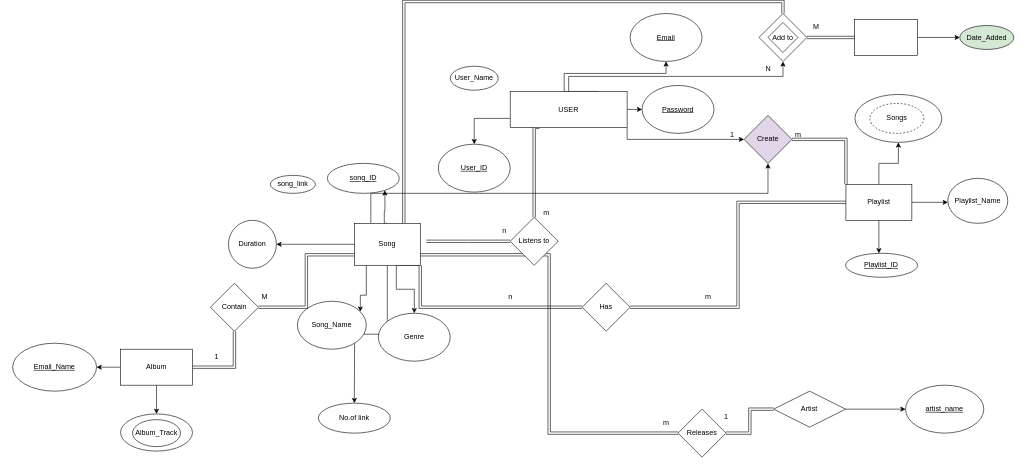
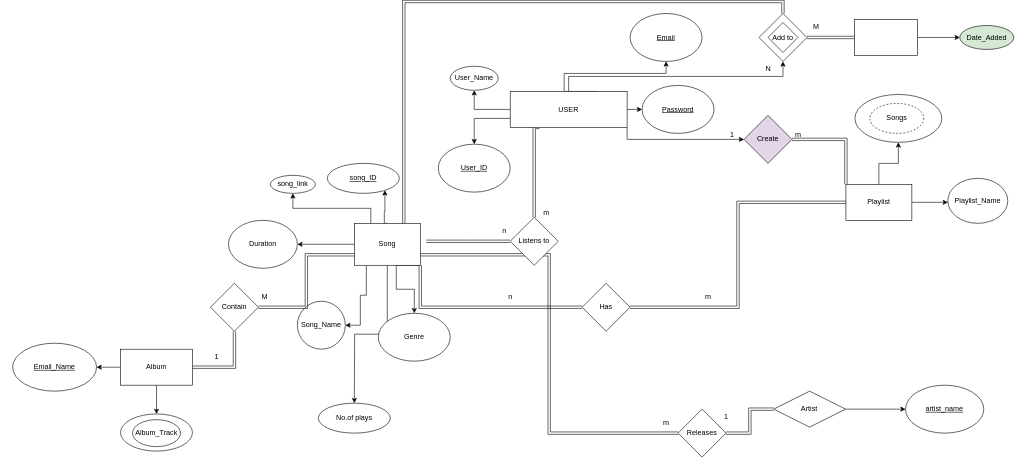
edge "USER" -> "User_Name": added
edge "Song" -> "Create": now "Song" -> "song_link"
node "Duration": size 48x48 -> 69x48
edge "Playlist" -> "Playlist_ID": removed
node "Playlist_ID": removed
node "Song_Name": size 69x48 -> 48x48
node "No.of link": label "No.of link" -> "No.of plays"
